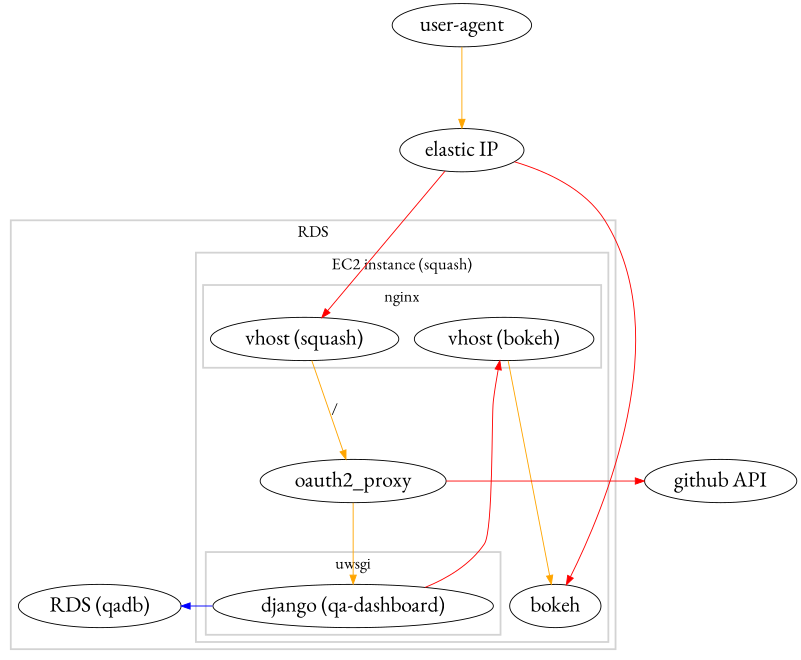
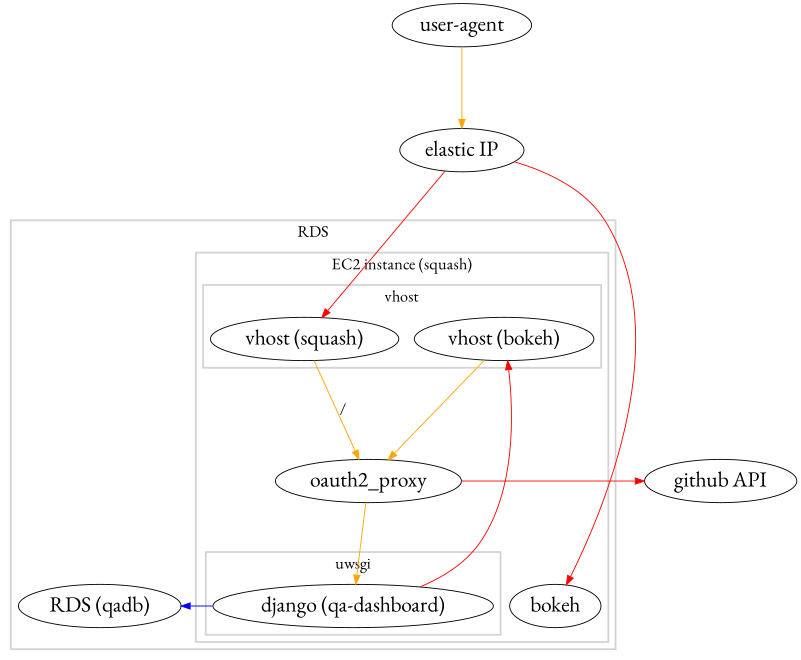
cluster "nginx": label "nginx" -> "vhost"
edge "vhost (bokeh)" -> "bokeh": now "vhost (bokeh)" -> "oauth2_proxy"
